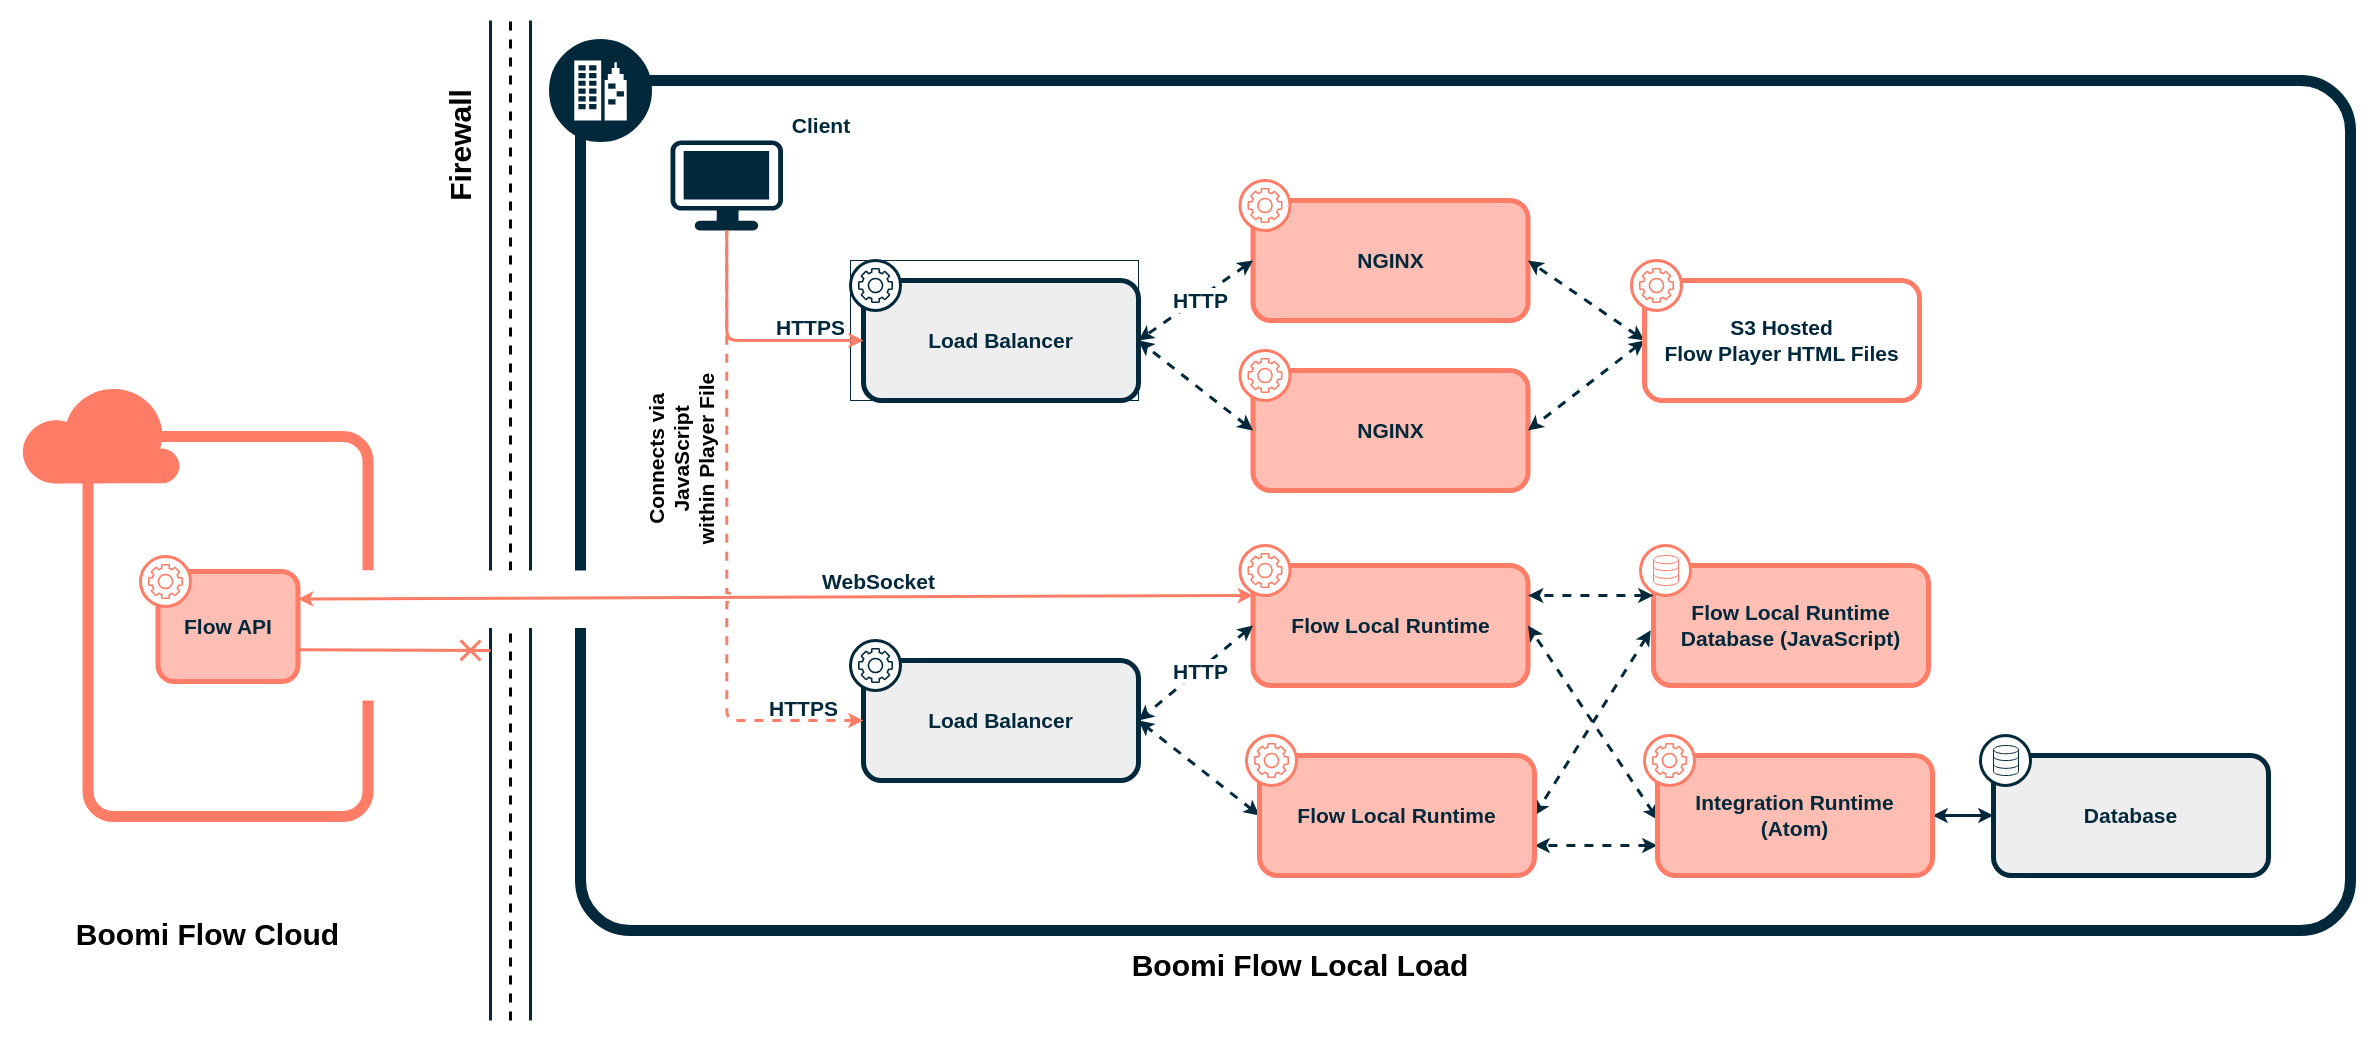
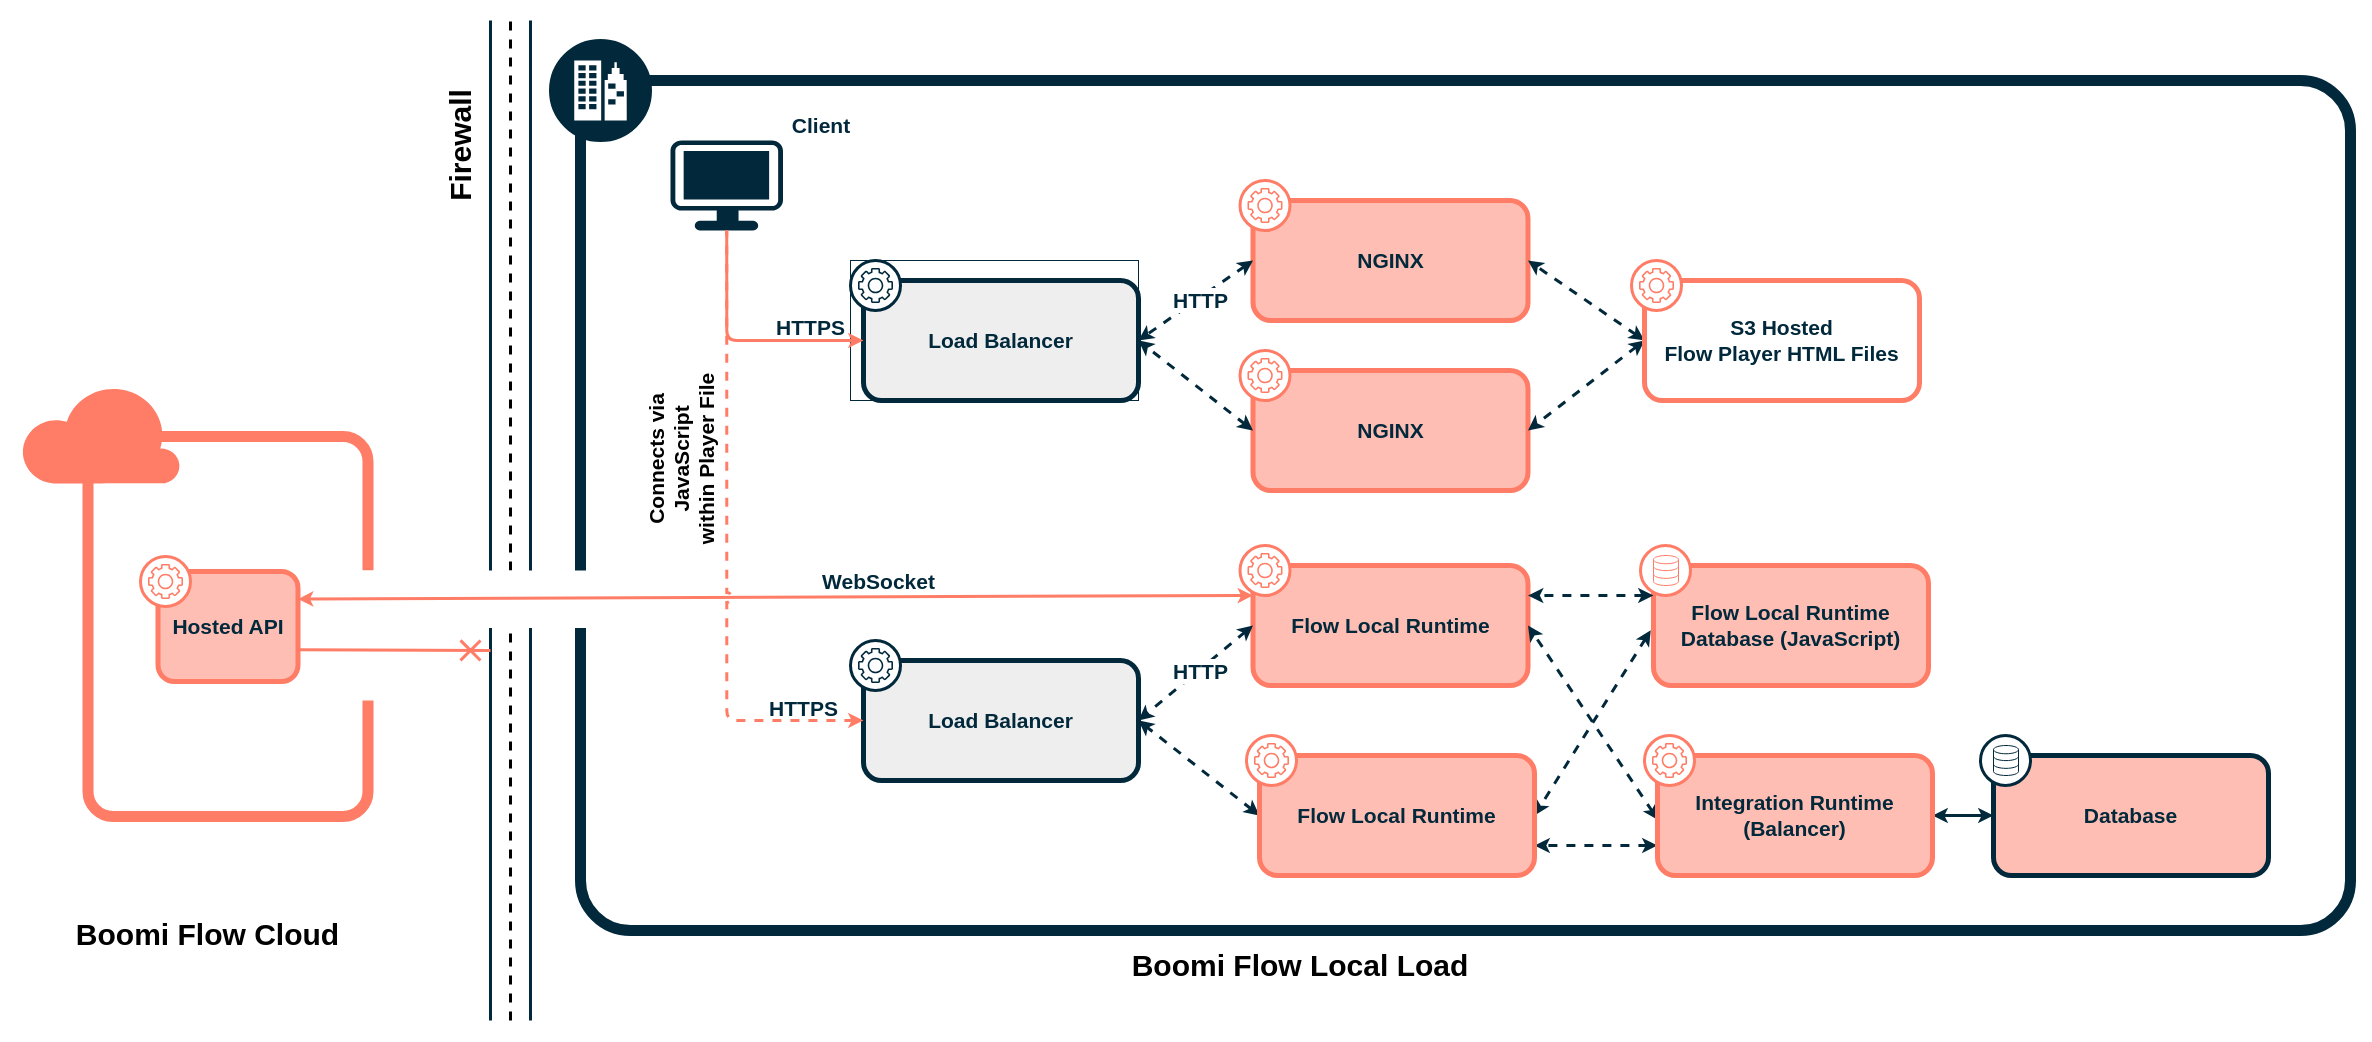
node "Flow API": label "Flow API" -> "Hosted API"
node "Integration Runtime (Atom)": label "Integration Runtime (Atom)" -> "Integration Runtime (Balancer)"
node "Database": fillcolor #eeeeee -> #ffbeb3
